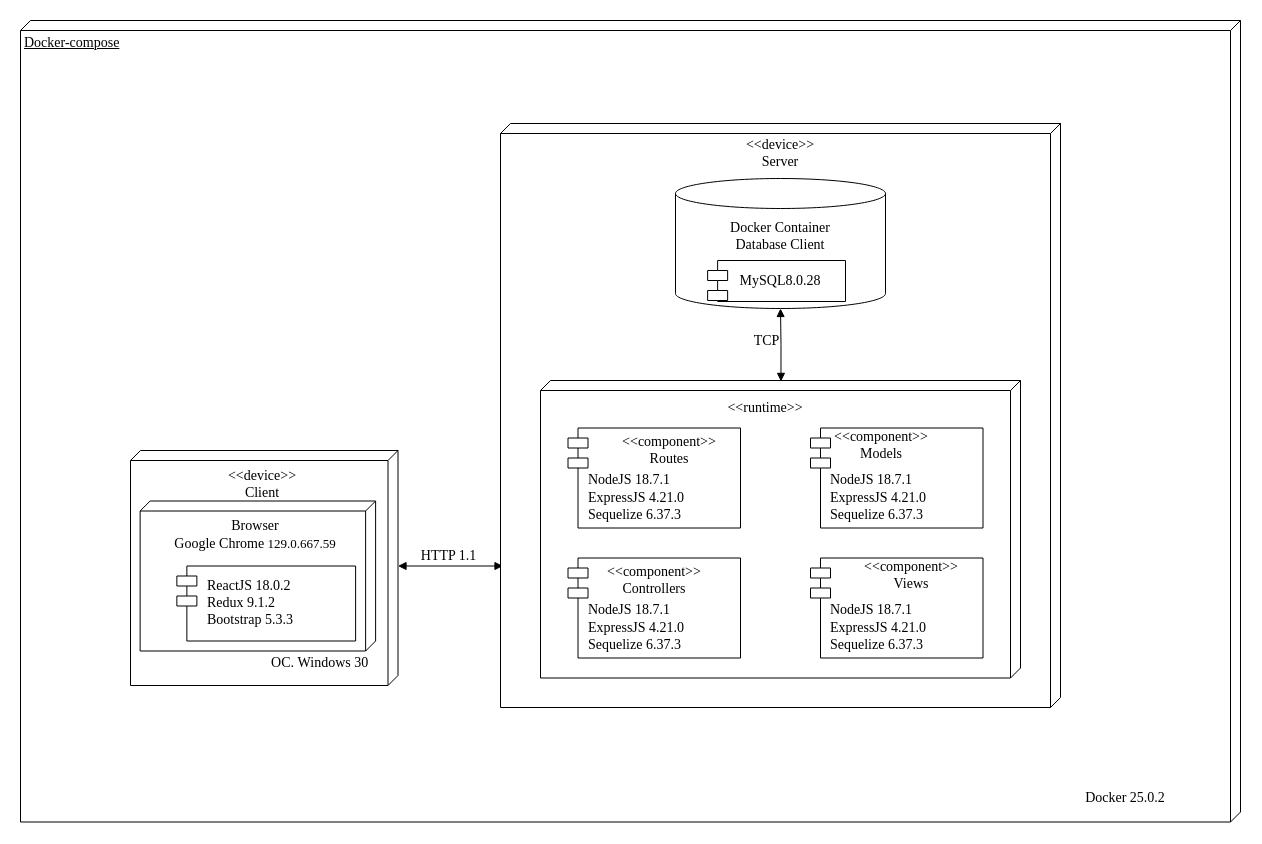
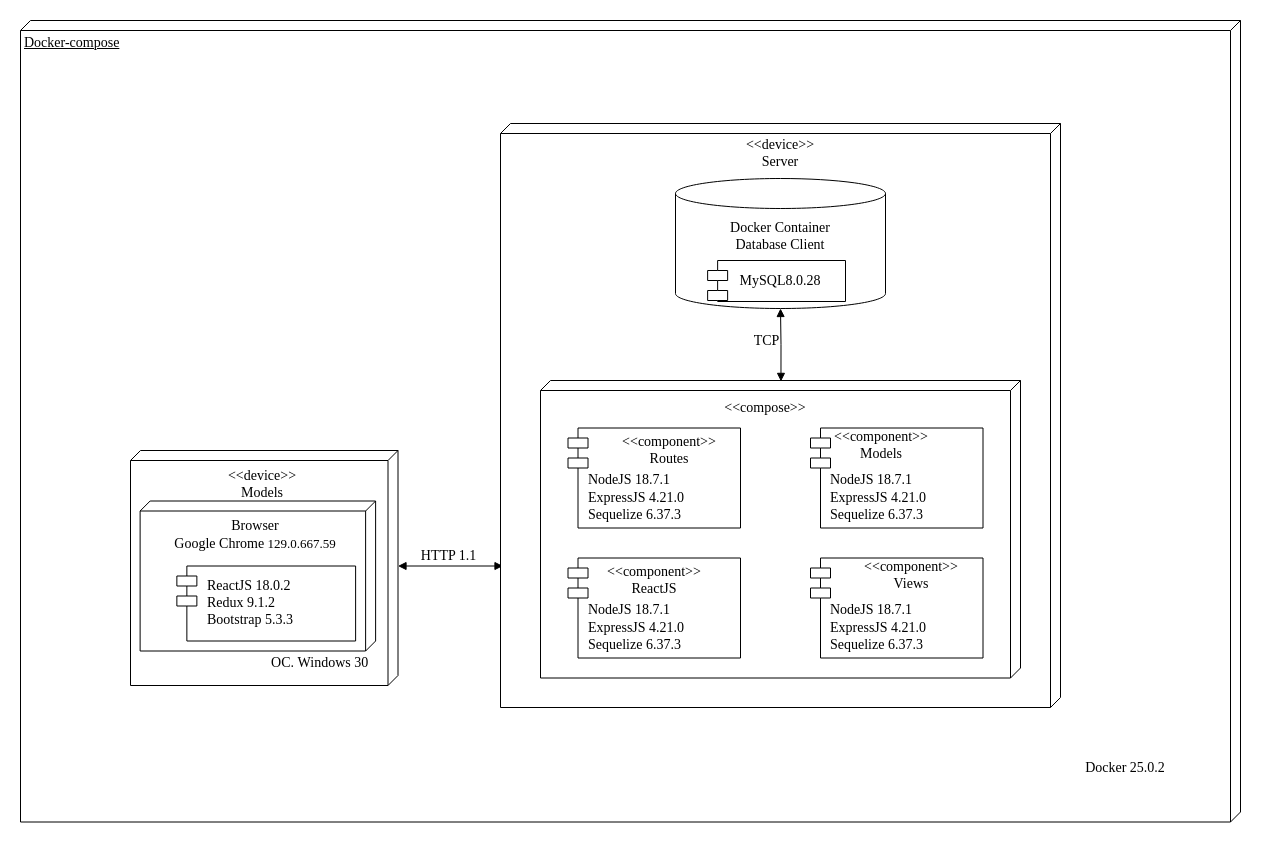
node "<<runtime>>": label "<<runtime>>" -> "<<compose>>"
node "<<device>> Client": label "<<device>> Client" -> "<<device>> Models"
node "<<component>> Controllers": label "<<component>> Controllers" -> "<<component>> ReactJS"
node "Docker 25.0.2": moved (1126, 798) -> (1126, 768)
